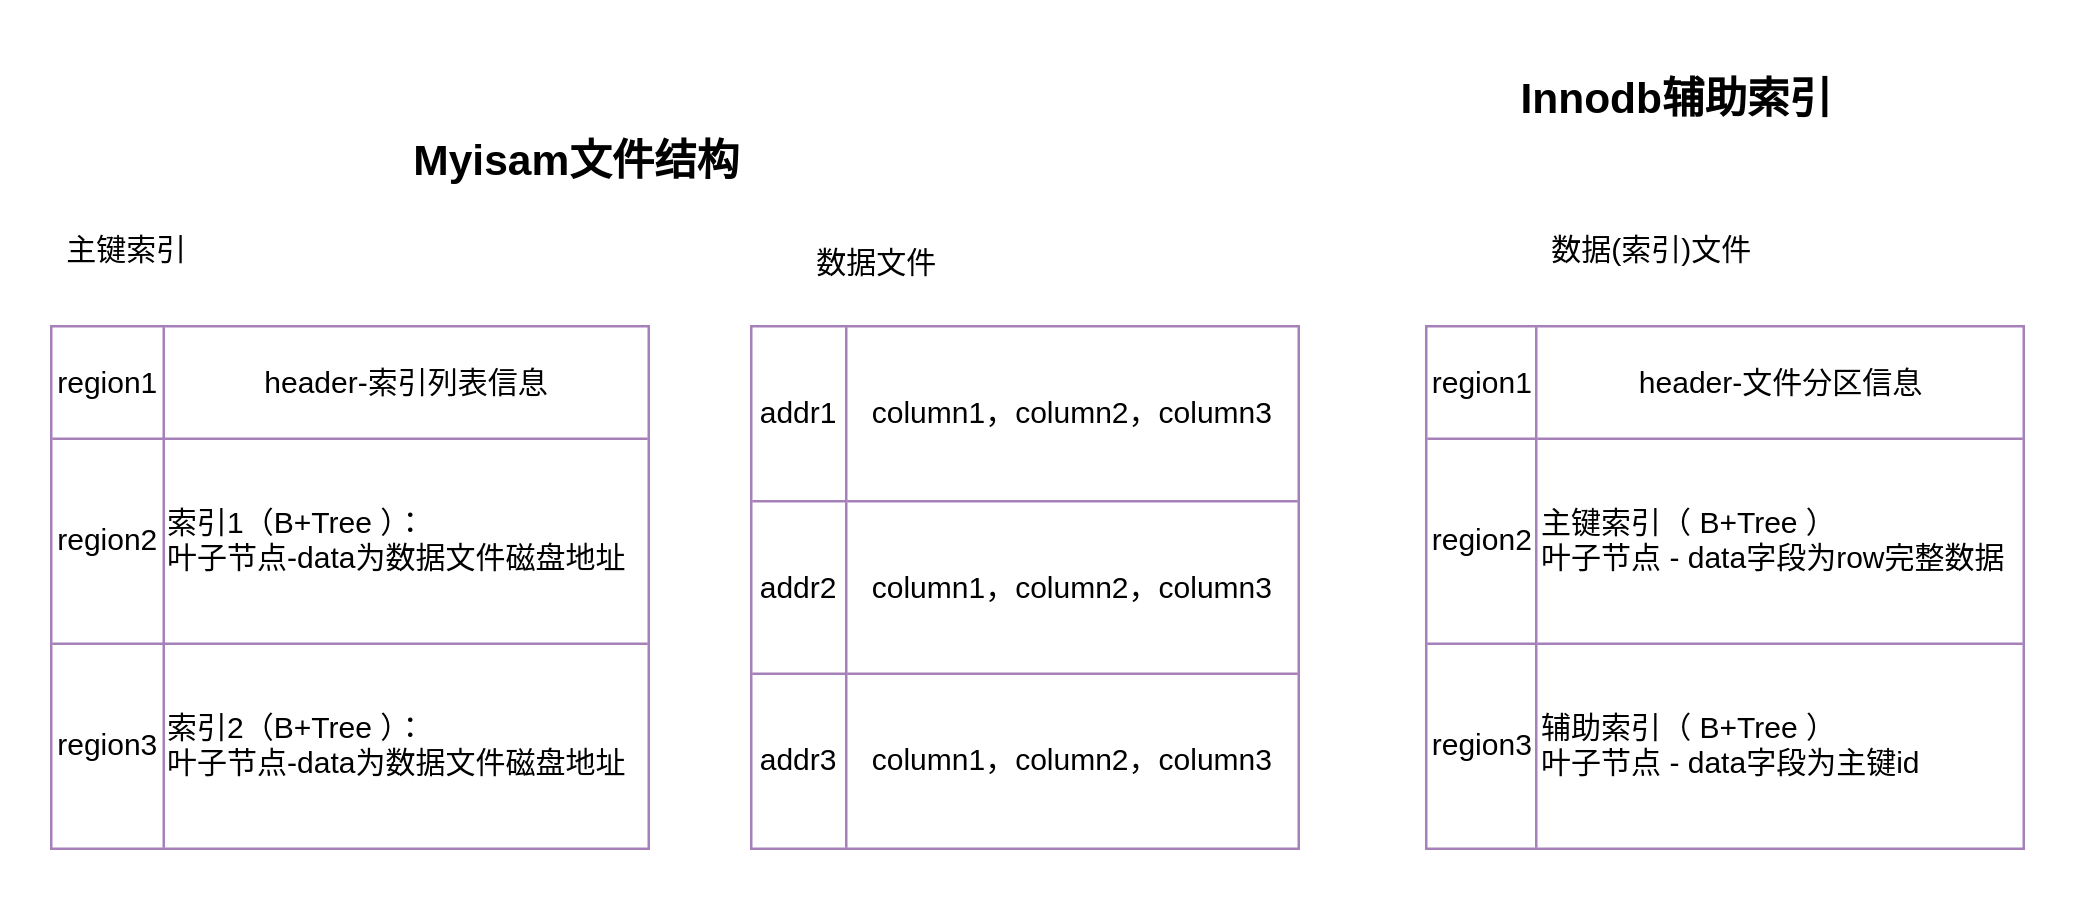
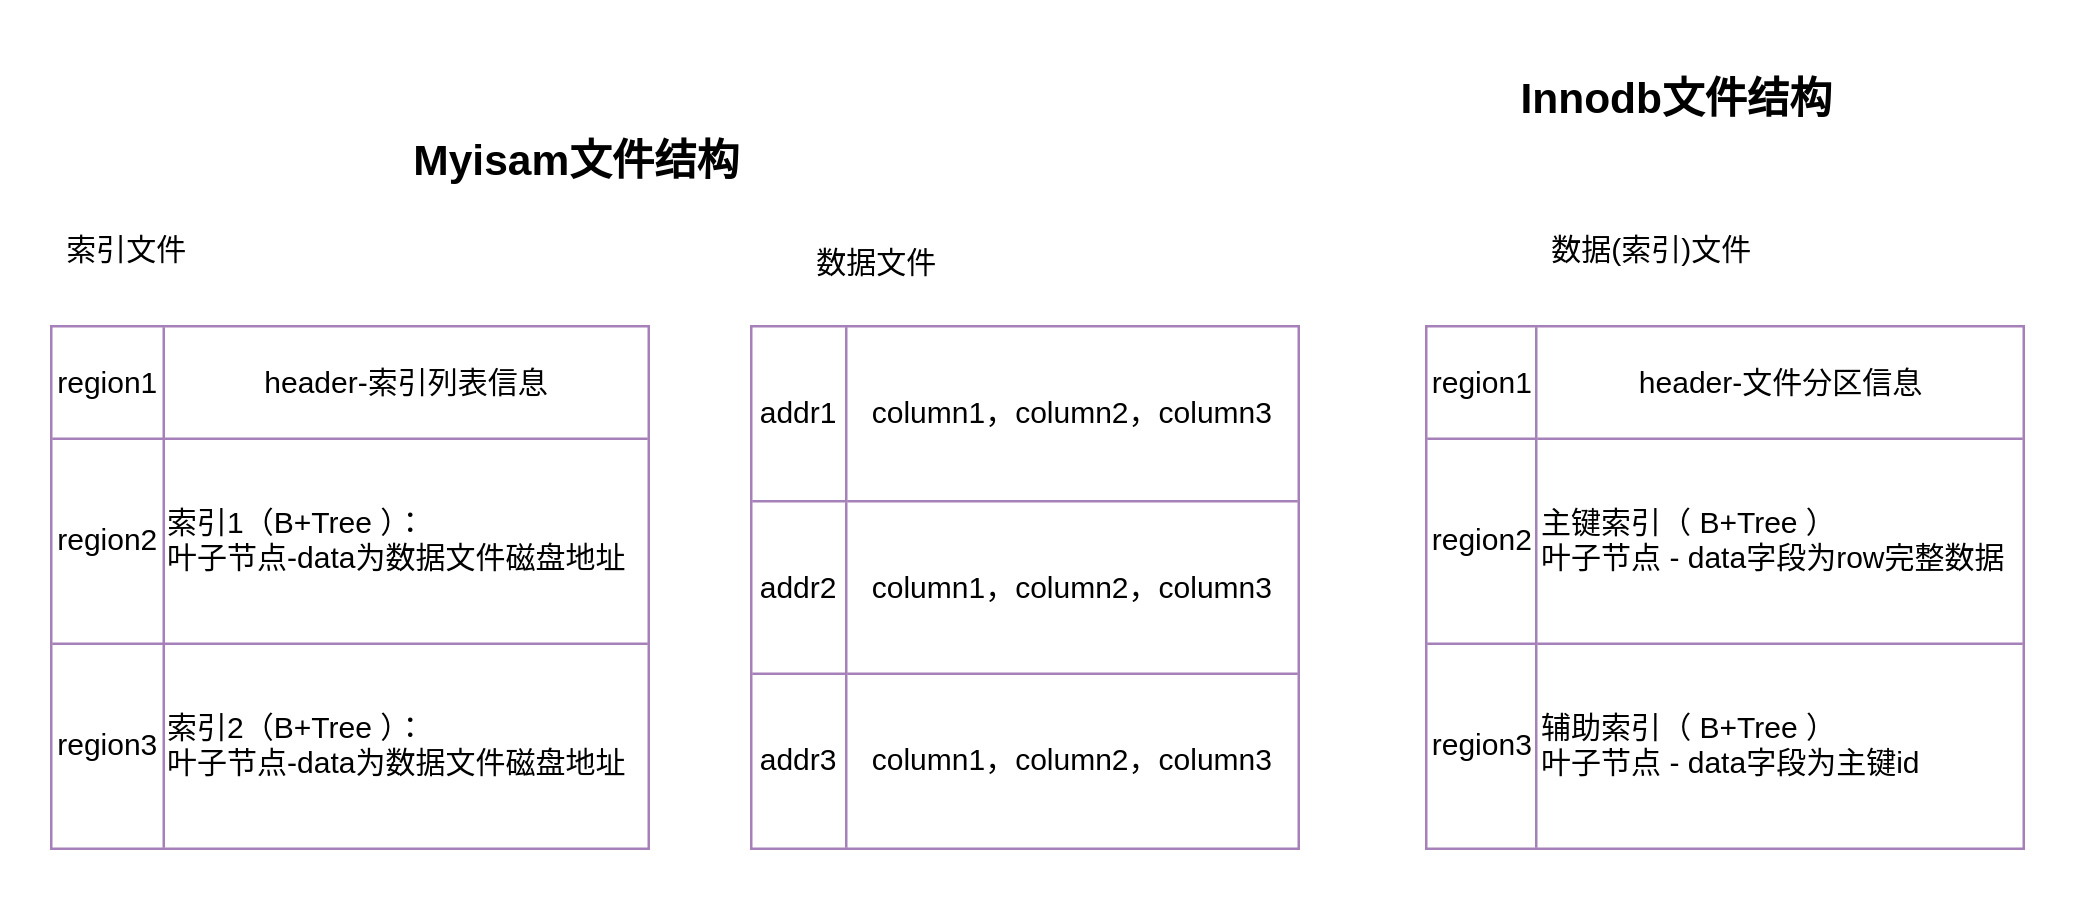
node "Innodb辅助索引": label "Innodb辅助索引" -> "Innodb文件结构"
node "主键索引": label "主键索引" -> "索引文件"
